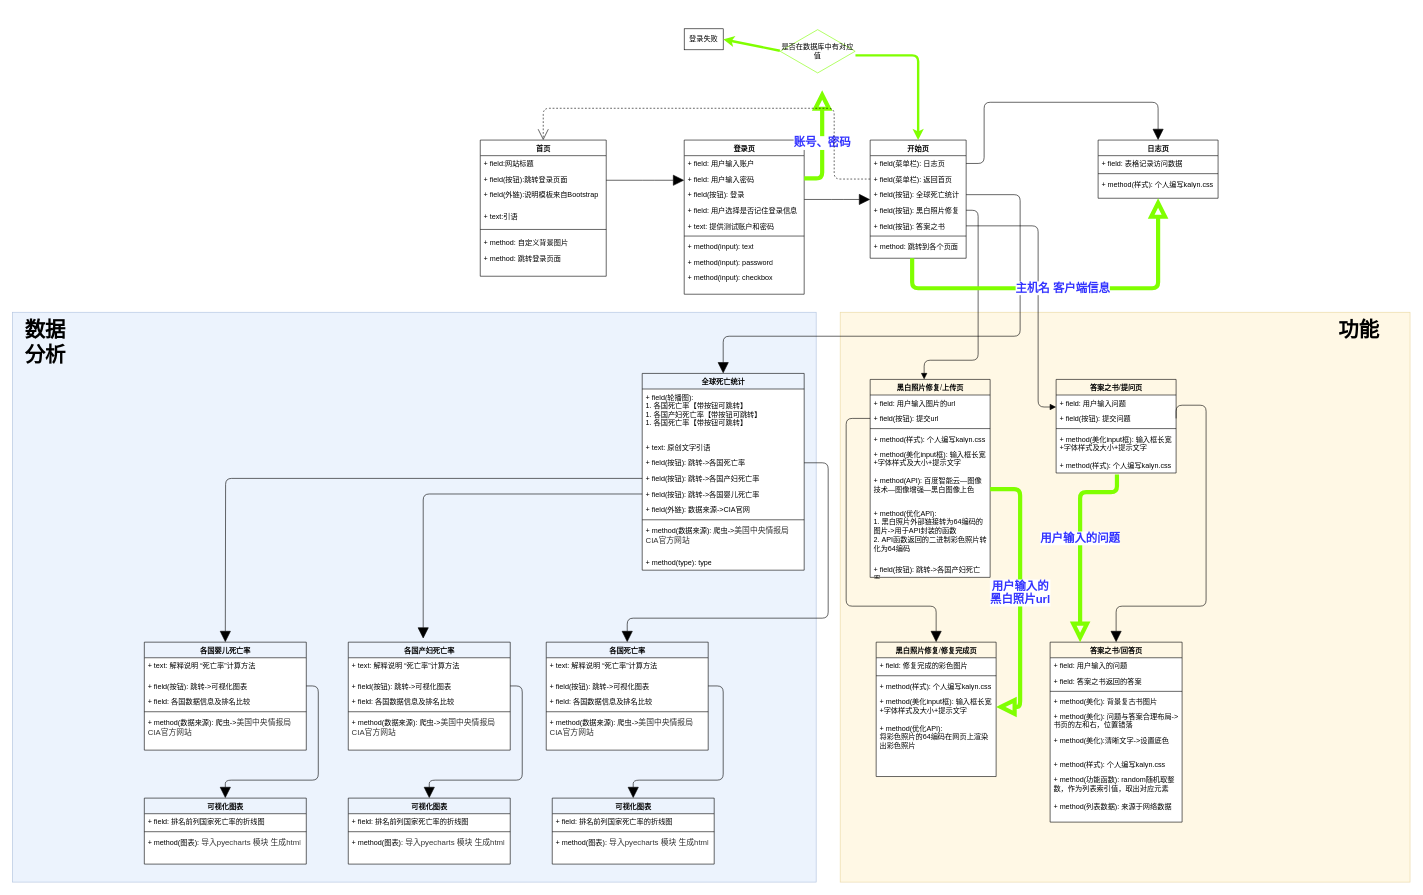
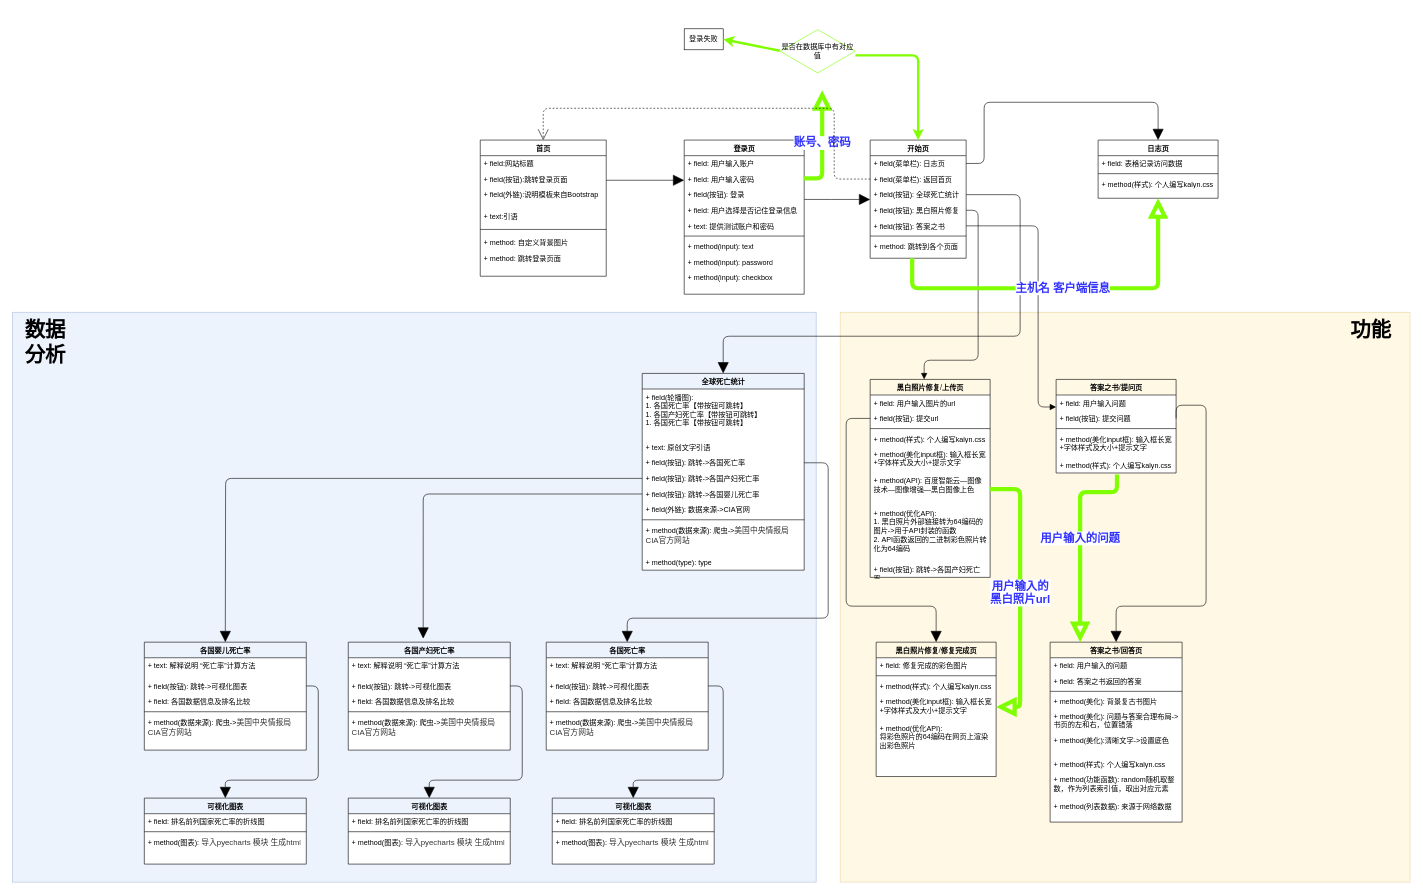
node "功能": moved (1359, 330) -> (1371, 330)
